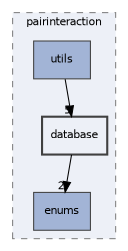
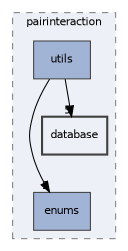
edge "database" -> "enums": now "utils" -> "enums"
